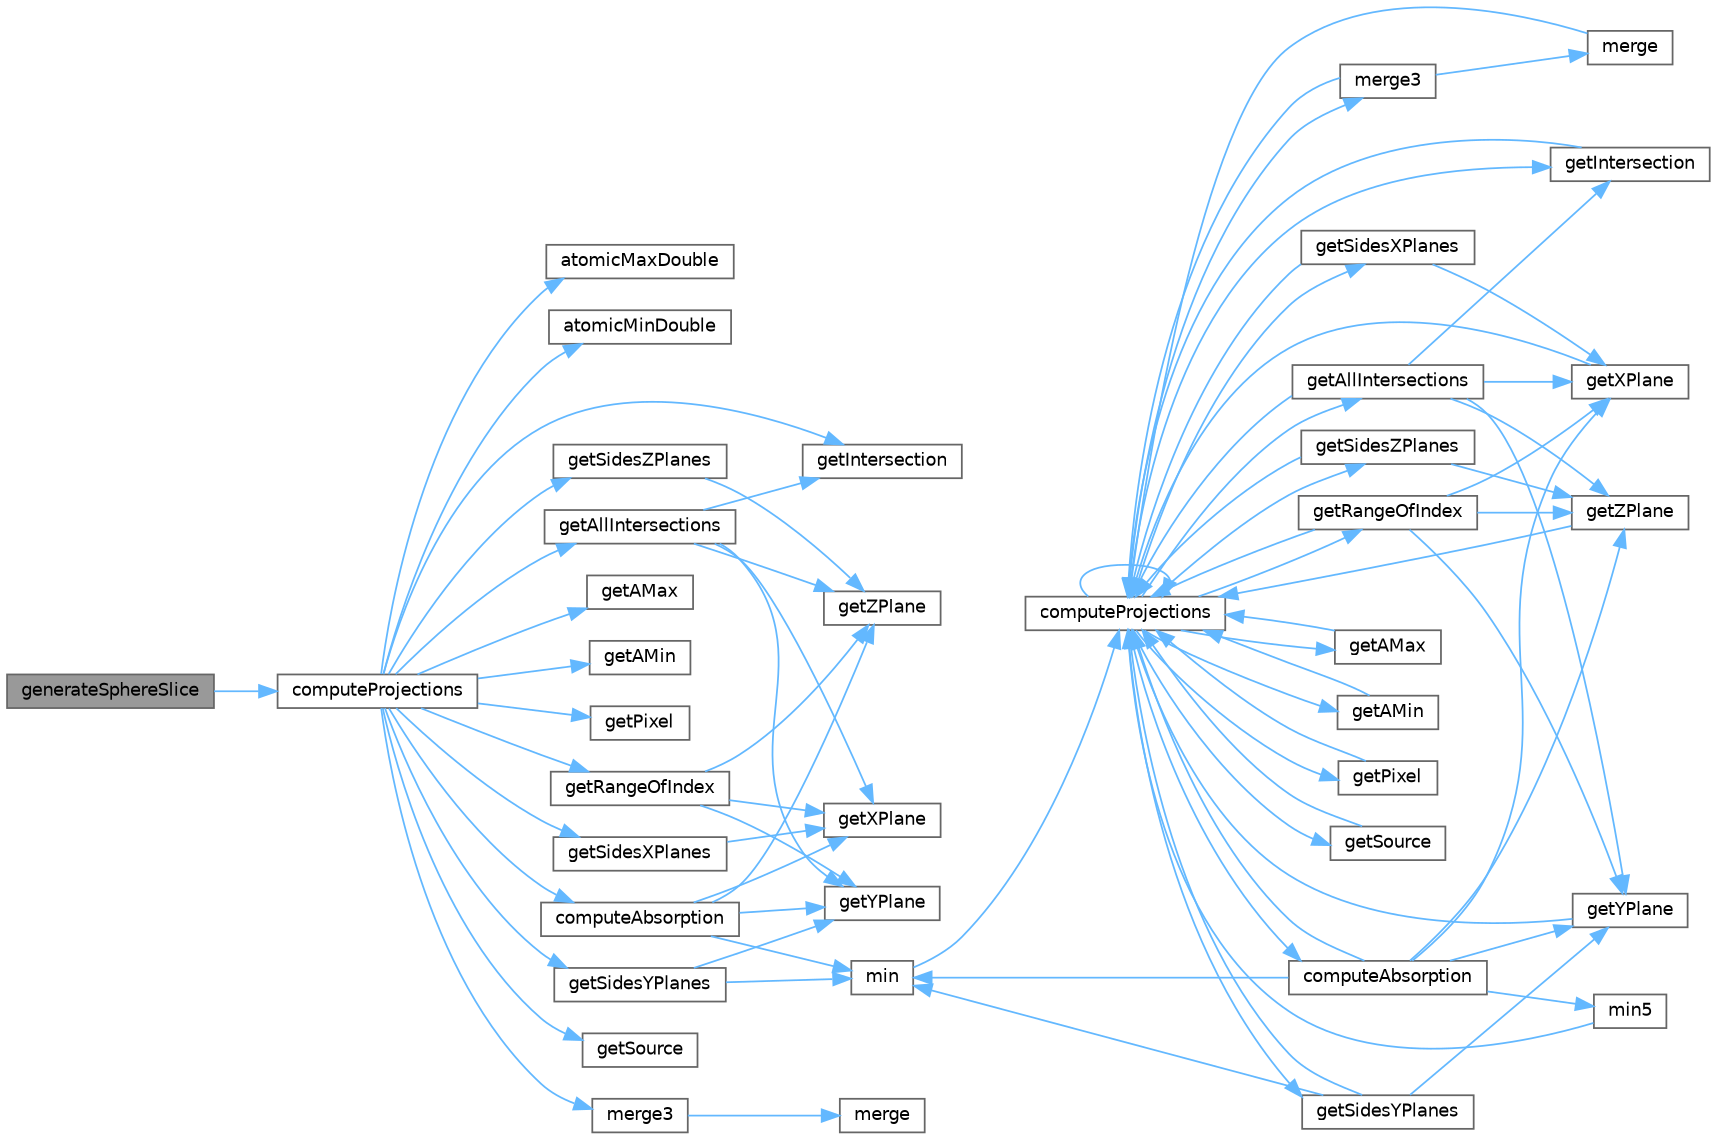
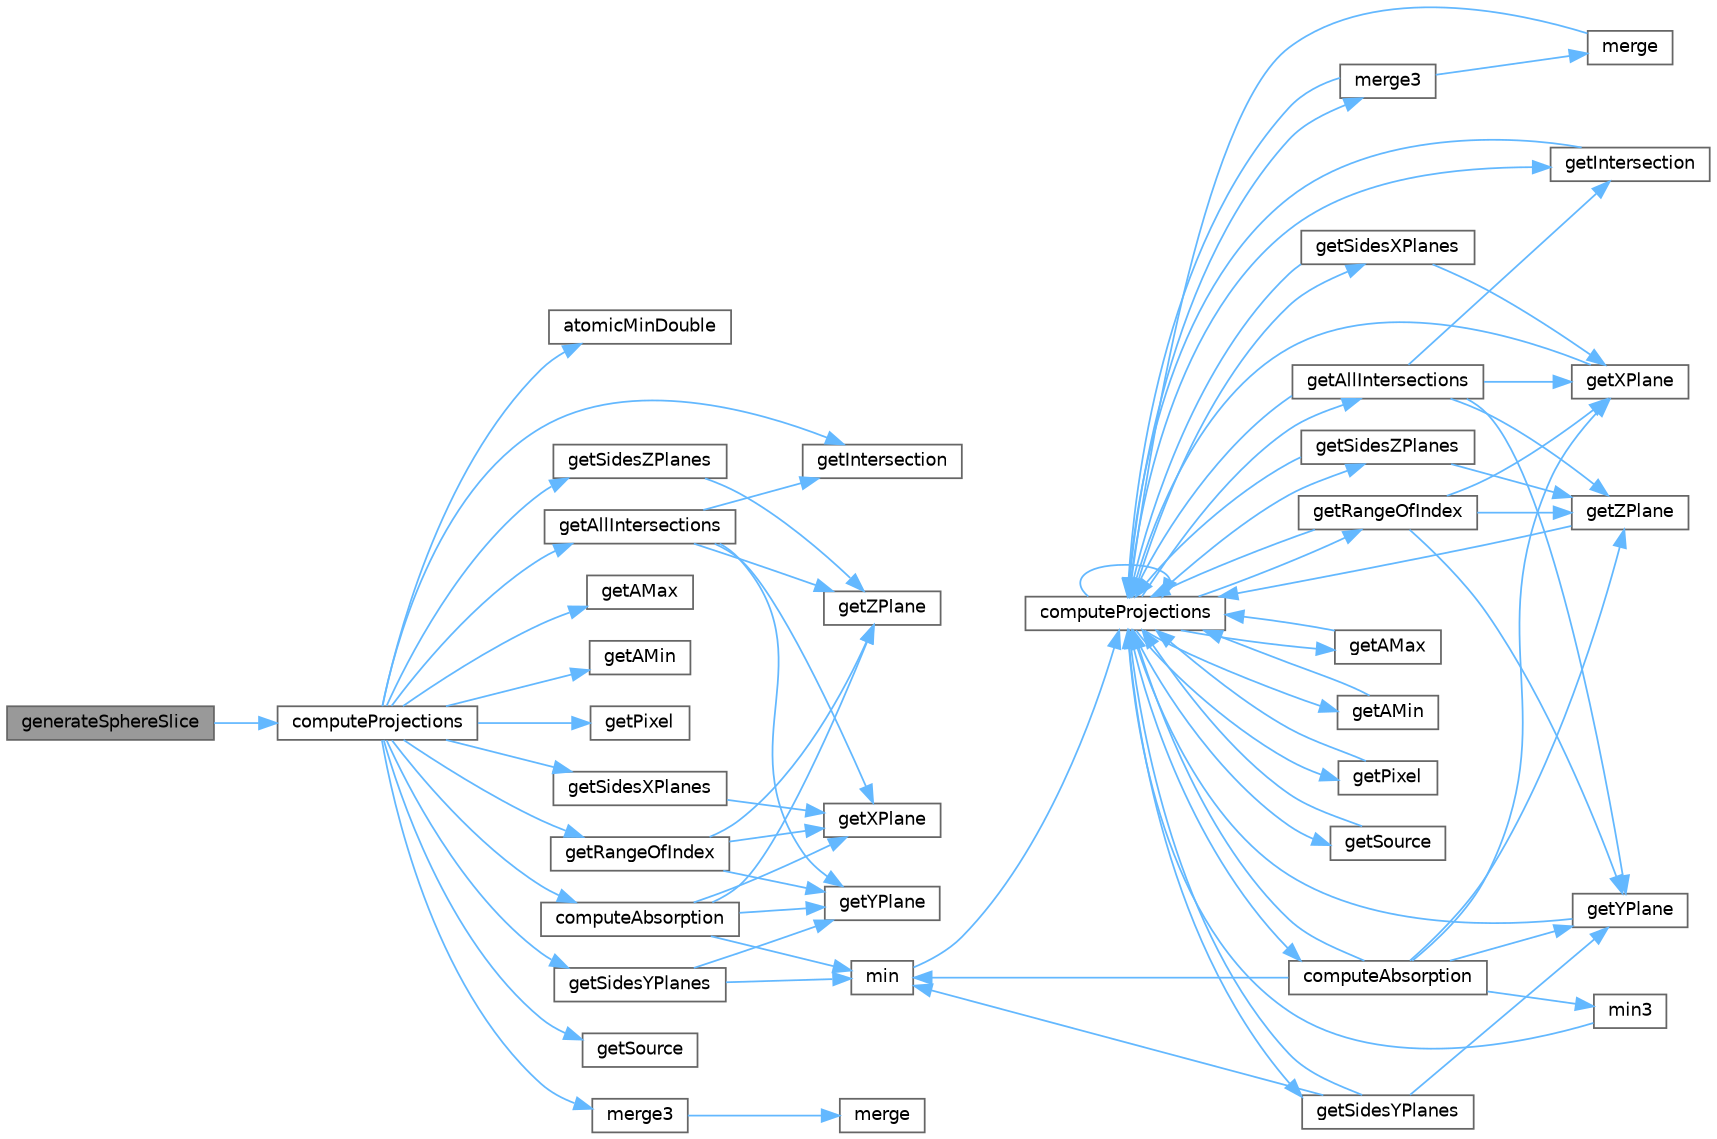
node "atomicMaxDouble": removed
node "min5": label "min5" -> "min3"
